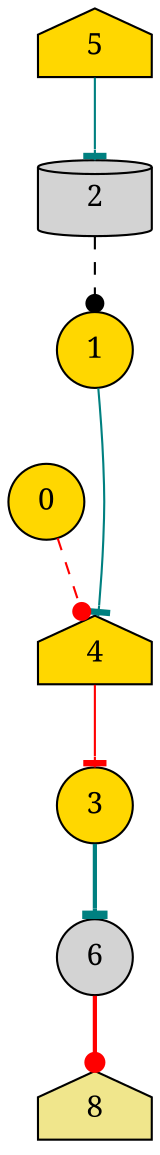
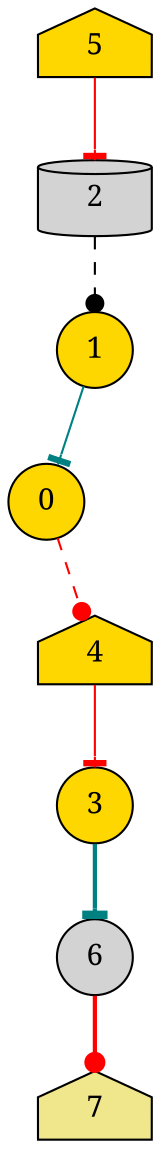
edge "5" -> "2": color teal -> red
edge "1" -> "4": now "1" -> "0"
node "8": label "8" -> "7"
